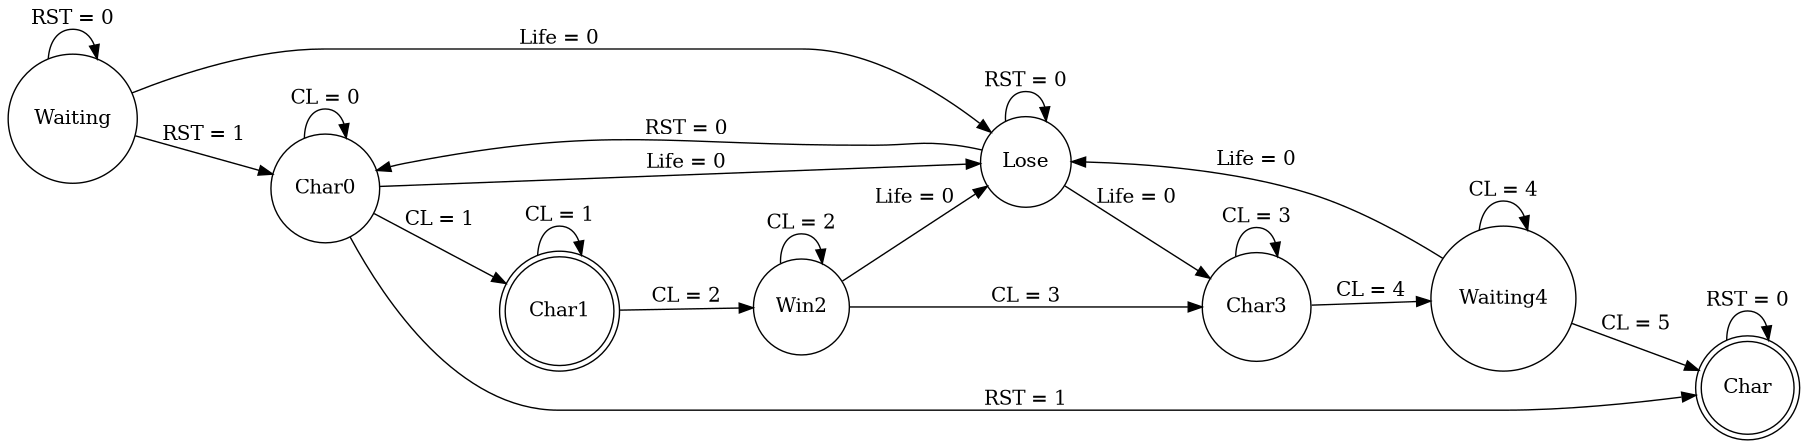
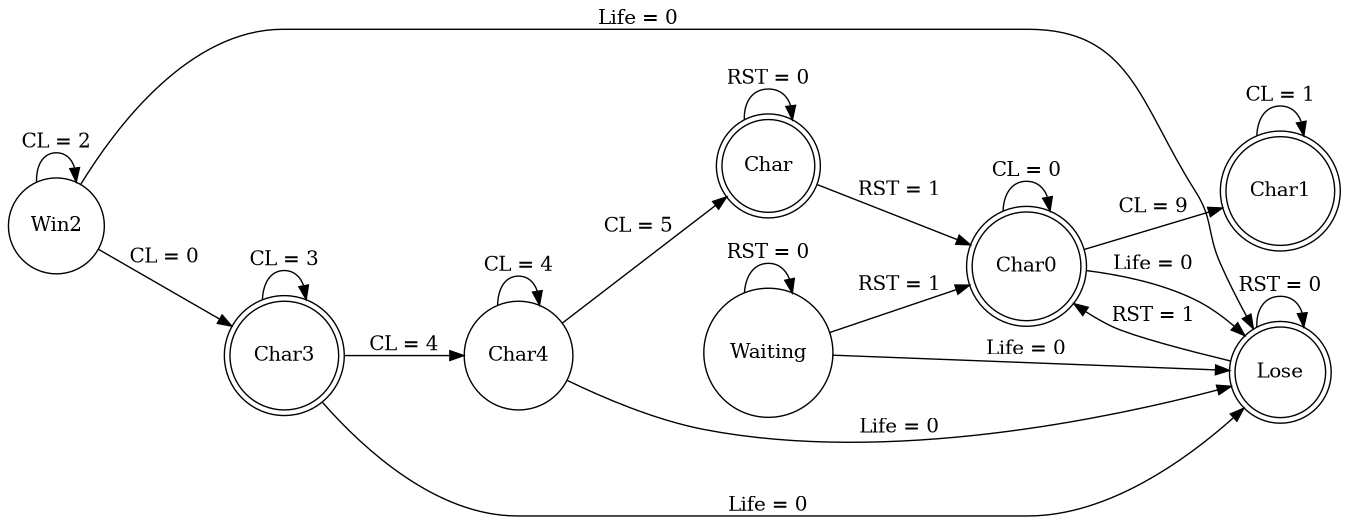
edge "Lose" -> "Char0": label "RST = 0" -> "RST = 1"
node "Lose": shape circle -> doublecircle
node "Char0": shape circle -> doublecircle
edge "Char0" -> "Char1": label "CL = 1" -> "CL = 9"
edge "Lose" -> "Char3": reversed
edge "Win2" -> "Char3": label "CL = 3" -> "CL = 0"
node "Waiting4": label "Waiting4" -> "Char4"
node "Char3": shape circle -> doublecircle
edge "Char1" -> "Win2": removed, label "CL = 2"
edge "Char0" -> "Char": reversed
